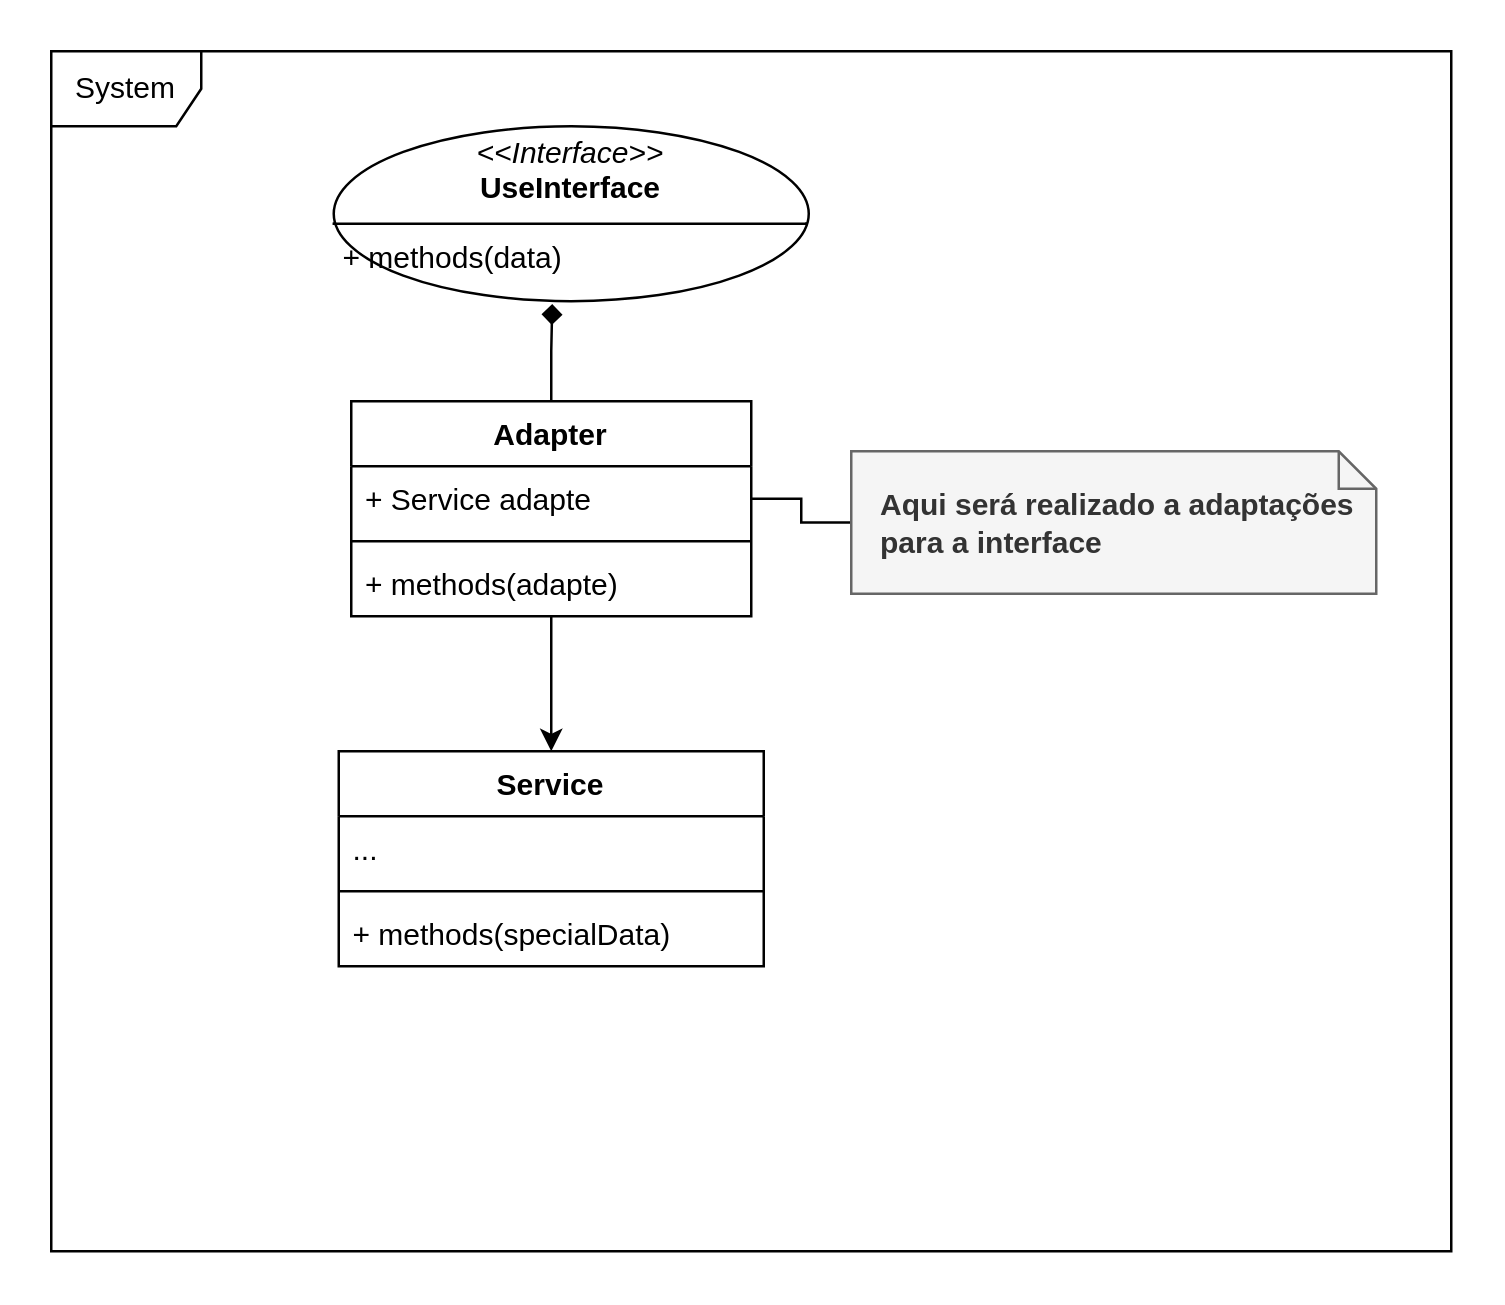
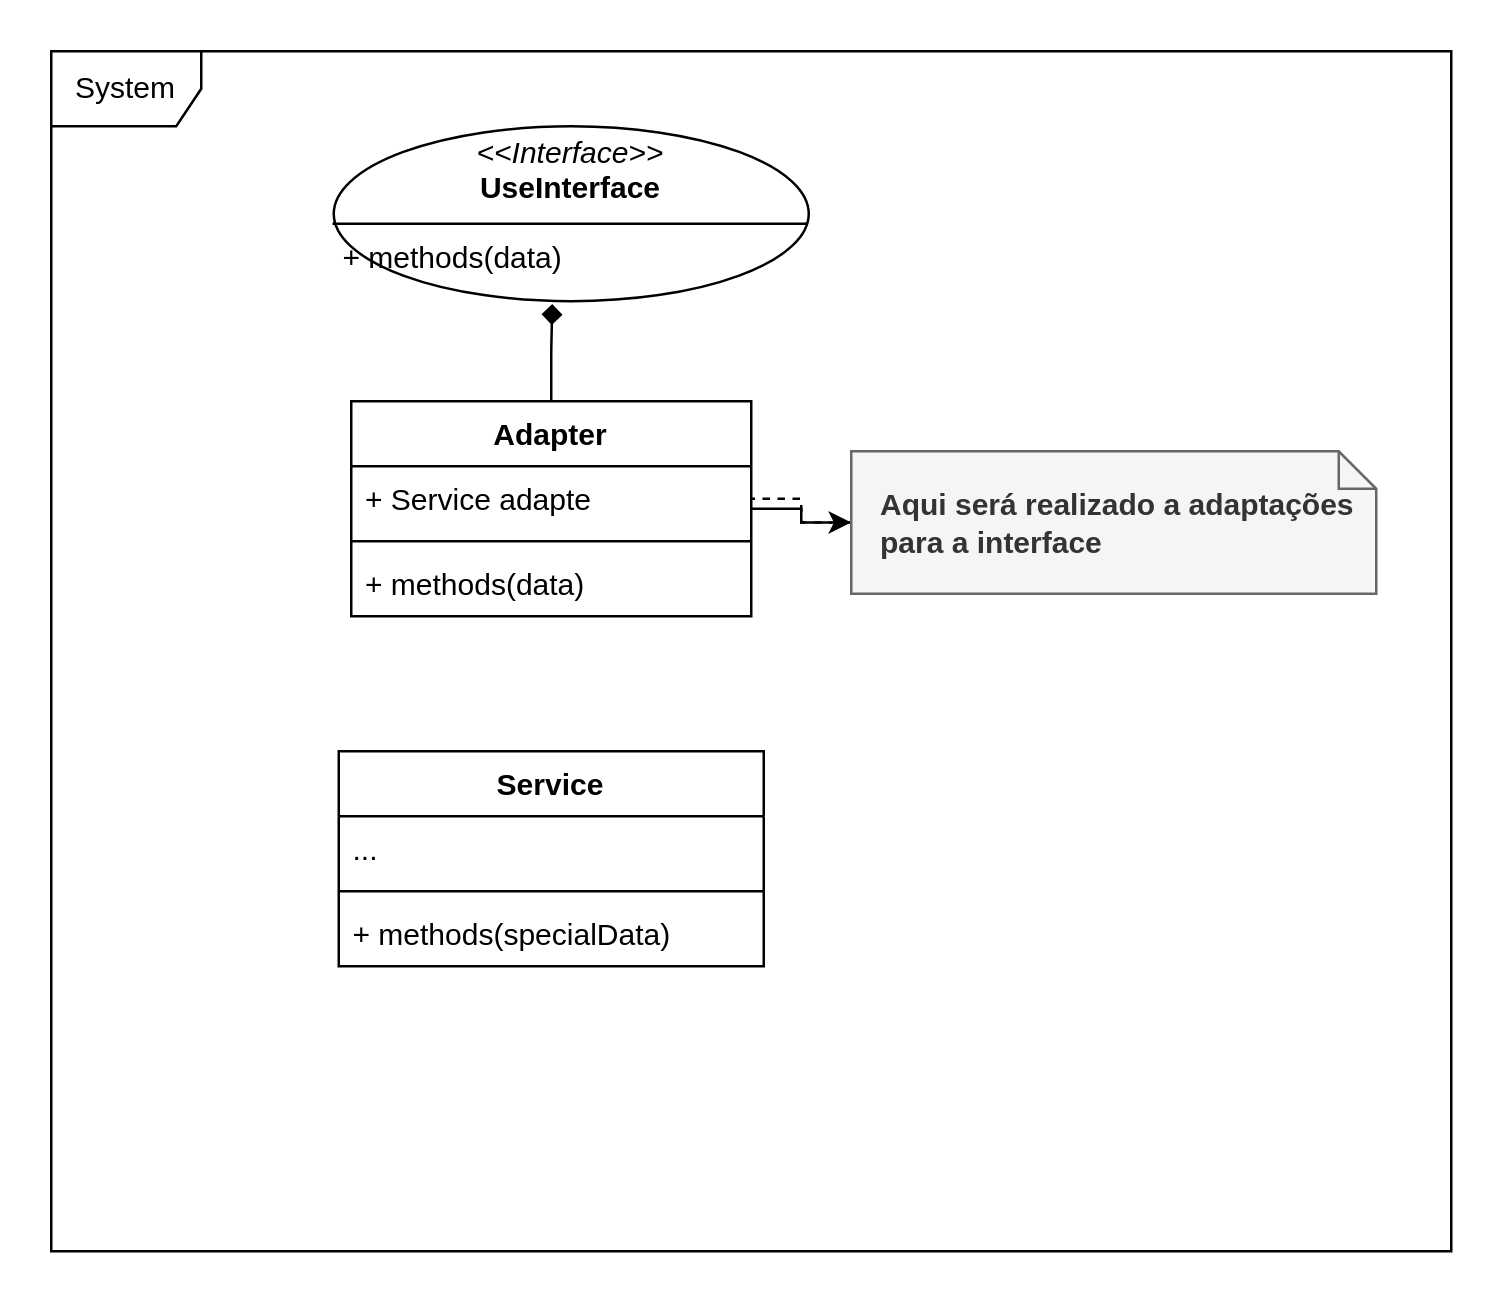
edge "+ Service adapte" -- "Aqui será realizado a adaptações para a interface": style solid -> dashed
node "+ methods(adapte)": label "+ methods(adapte)" -> "+ methods(data)"
edge "Adapter" -> "Service": now "Adapter" -> "Aqui será realizado a adaptações para a interface"
